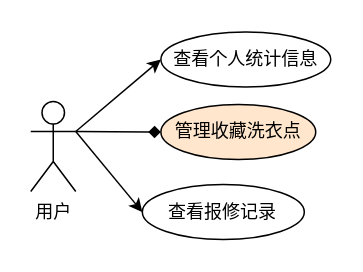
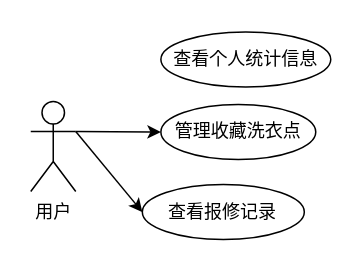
edge "用户" -> "查看个人统计信息": removed
edge "用户" -> "管理收藏洗衣点": arrowhead diamond -> classic
node "管理收藏洗衣点": fillcolor #ffe6cc -> #ffffff
